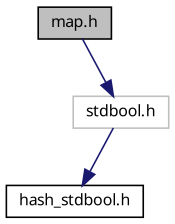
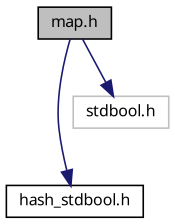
edge "stdbool.h" -> "hash_stdbool.h": now "map.h" -> "hash_stdbool.h"
